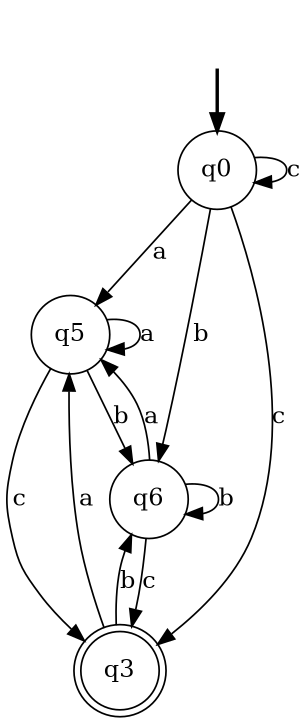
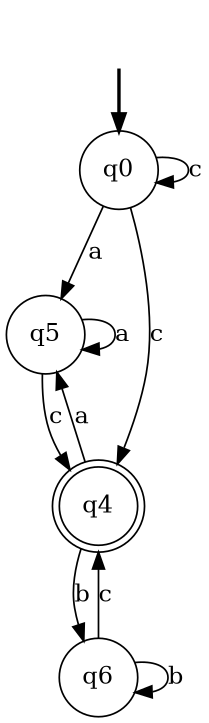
edge "q0" -> "q6": removed, label "b"
edge "q5" -> "q6": removed, label "b"
edge "q6" -> "q5": removed, label "a"
node "q3": label "q3" -> "q4"
